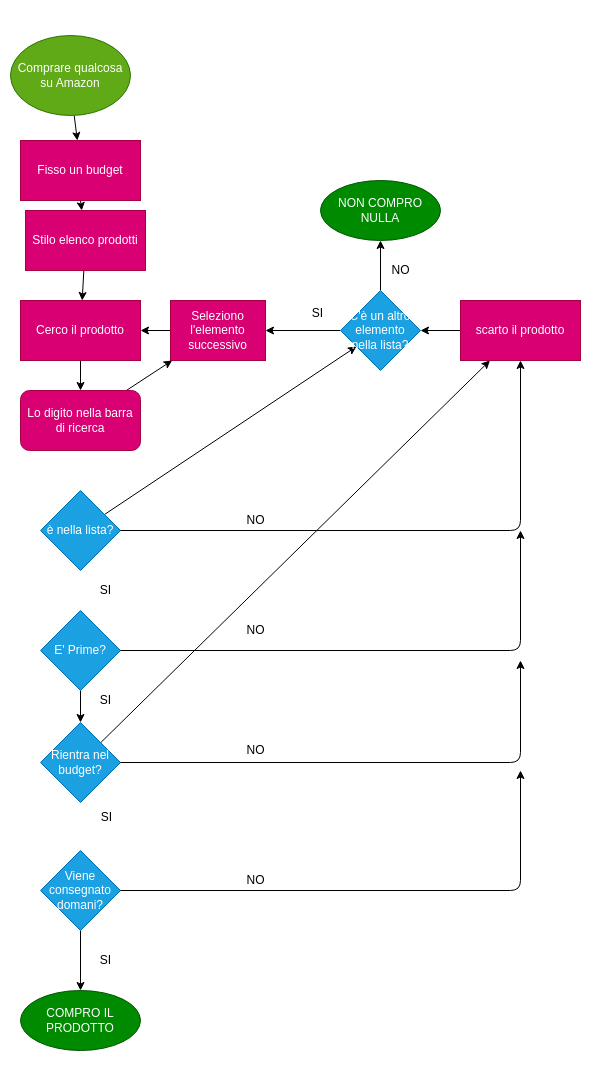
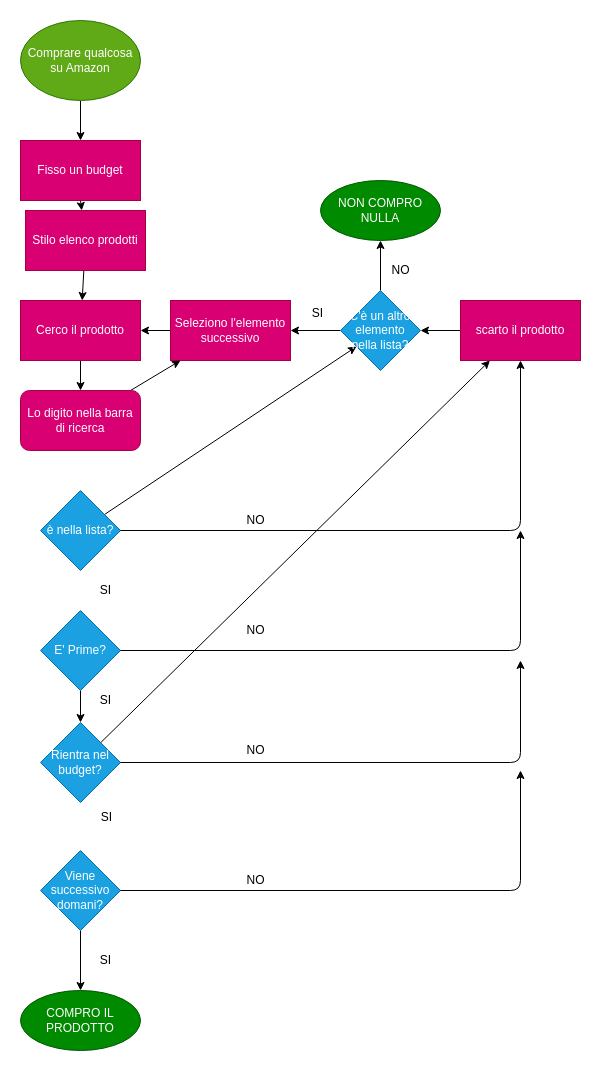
node "Comprare qualcosa su Amazon": moved (71, 76) -> (81, 61)
node "Seleziono l'elemento successivo": size 95x60 -> 120x60
node "Viene consegnato domani?": label "Viene consegnato domani?" -> "Viene successivo domani?"
